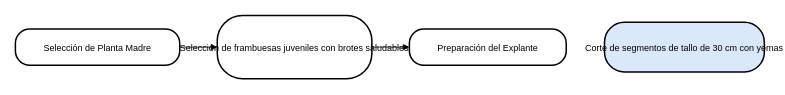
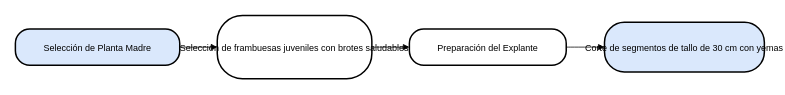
node "Selección de Planta Madre": fillcolor #ffffff -> #dae8fc
edge "Preparación del Explante" -> "Corte de segmentos de tallo de 30 cm con yemas": added
